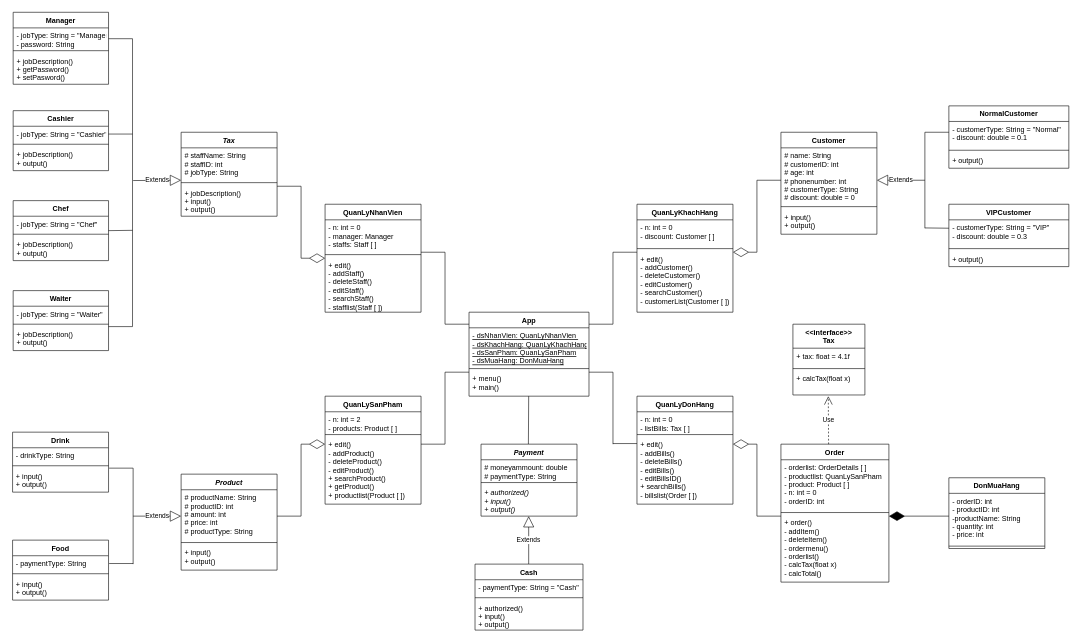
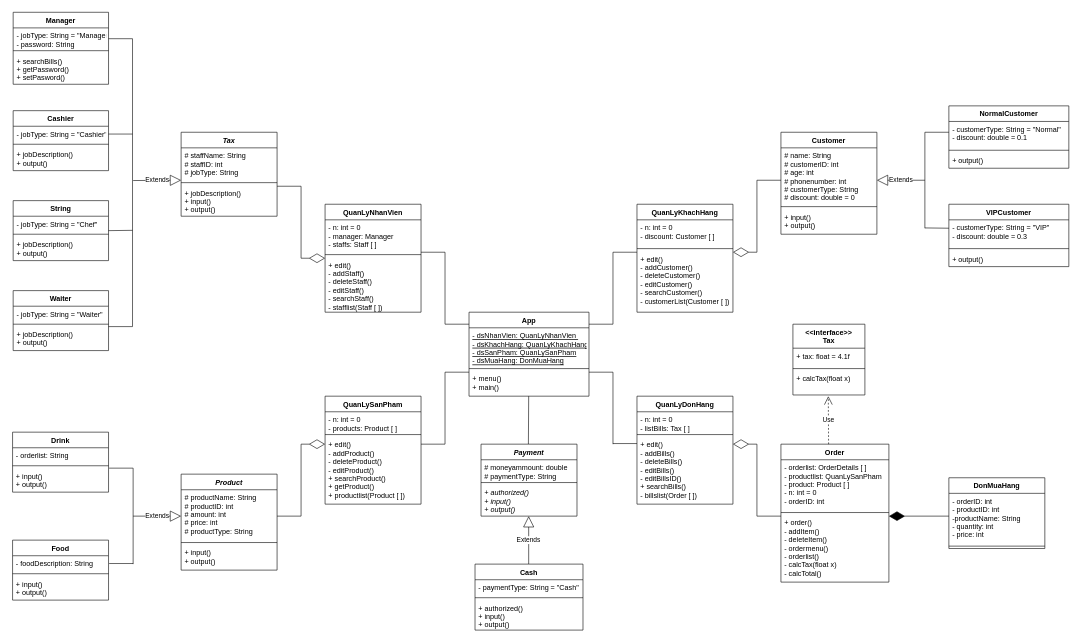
node "+ jobDescription() + getPassword() + setPasword()": label "+ jobDescription() + getPassword() + setPasword()" -> "+ searchBills() + getPassword() + setPasword()"
node "Chef": label "Chef" -> "String"
node "- n: int = 2 - products: Product [ ]": label "- n: int = 2 - products: Product [ ]" -> "- n: int = 0 - products: Product [ ]"
node "- drinkType: String": label "- drinkType: String" -> "- orderlist: String"
node "- paymentType: String": label "- paymentType: String" -> "- foodDescription: String"
